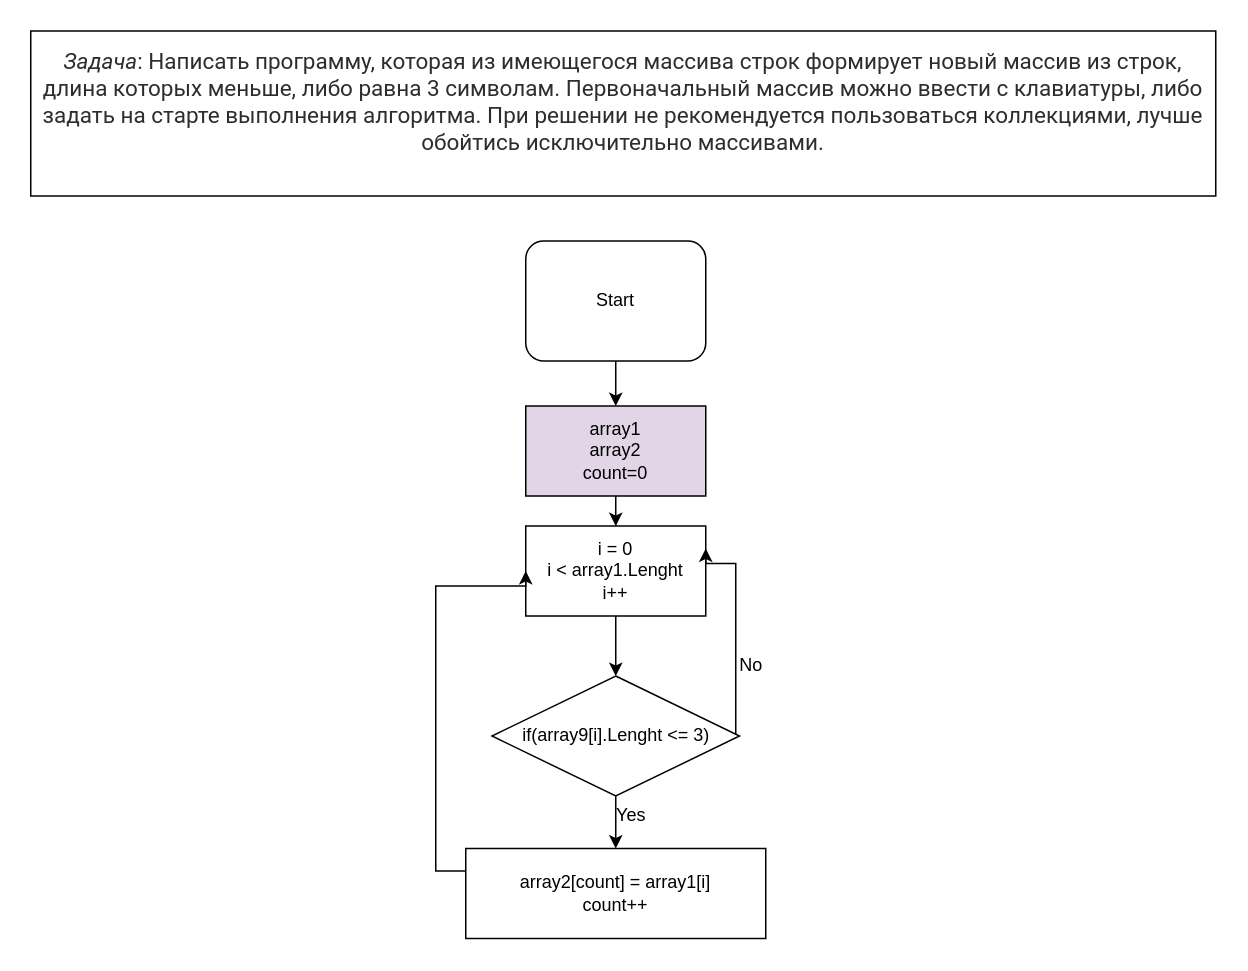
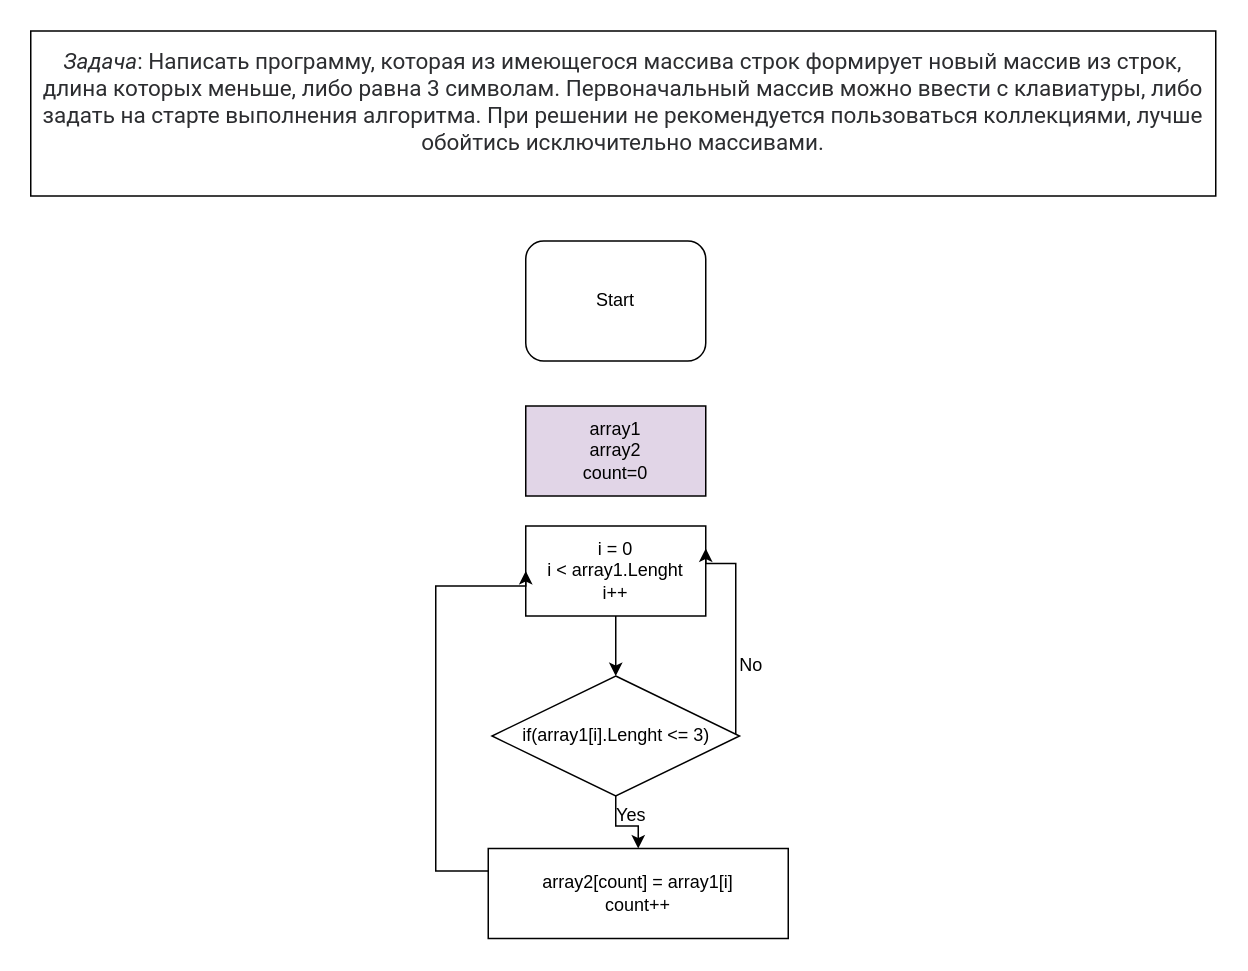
edge "Start" -> "array1 array2 count=0": removed
edge "array1 array2 count=0" -> "i = 0 i < array1.Lenght i++": removed
node "if(array9[i].Lenght <= 3)": label "if(array9[i].Lenght <= 3)" -> "if(array1[i].Lenght <= 3)"
node "array2[count] = array1[i] count++": moved (616, 893) -> (638, 893)
